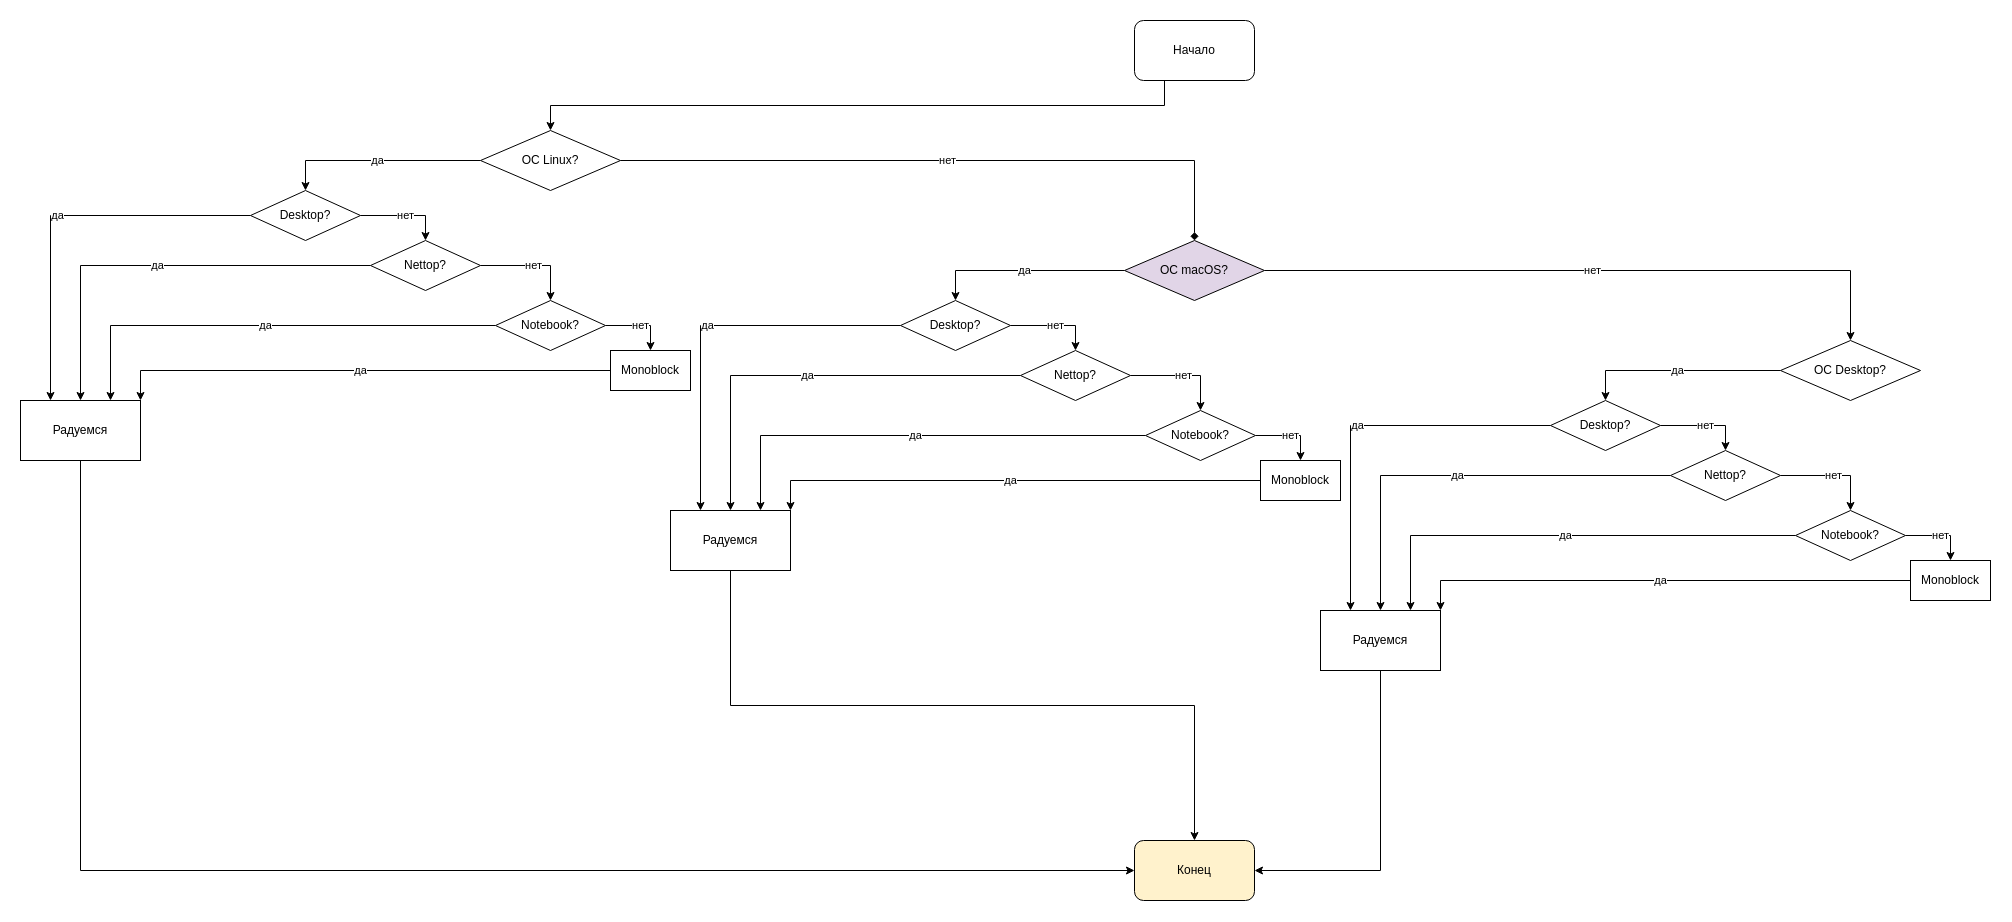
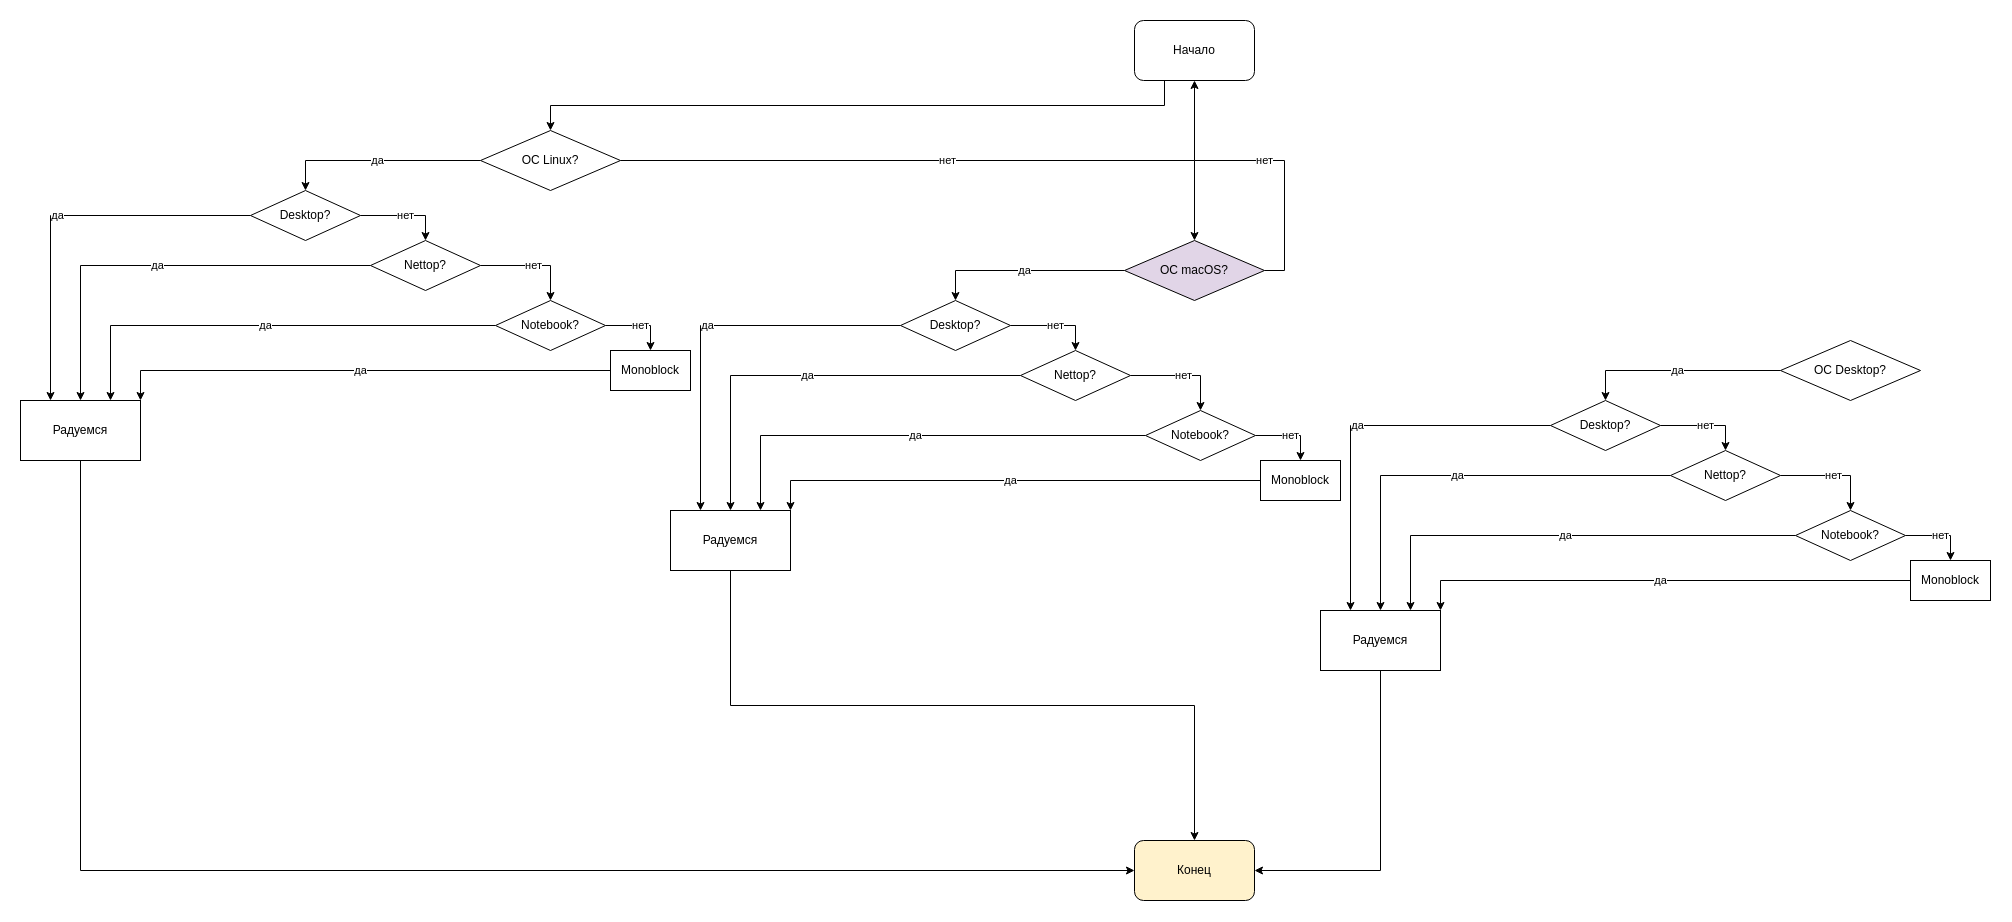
edge "ОС Linux?" -> "ОС macOS?": arrowhead diamond -> classic
edge "ОС macOS?" -> "ОС Desktop?": now "ОС macOS?" -> "Начало"
